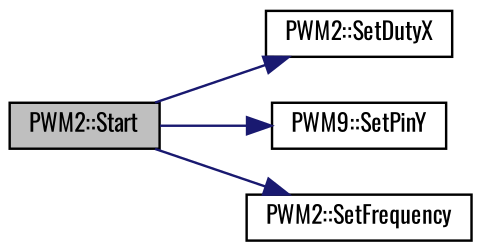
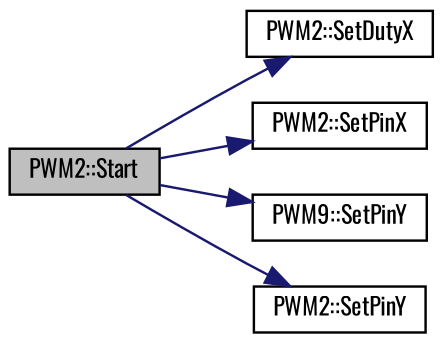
node "PWM2::SetPinX": added
node "PWM2::SetFrequency": label "PWM2::SetFrequency" -> "PWM2::SetPinY"
